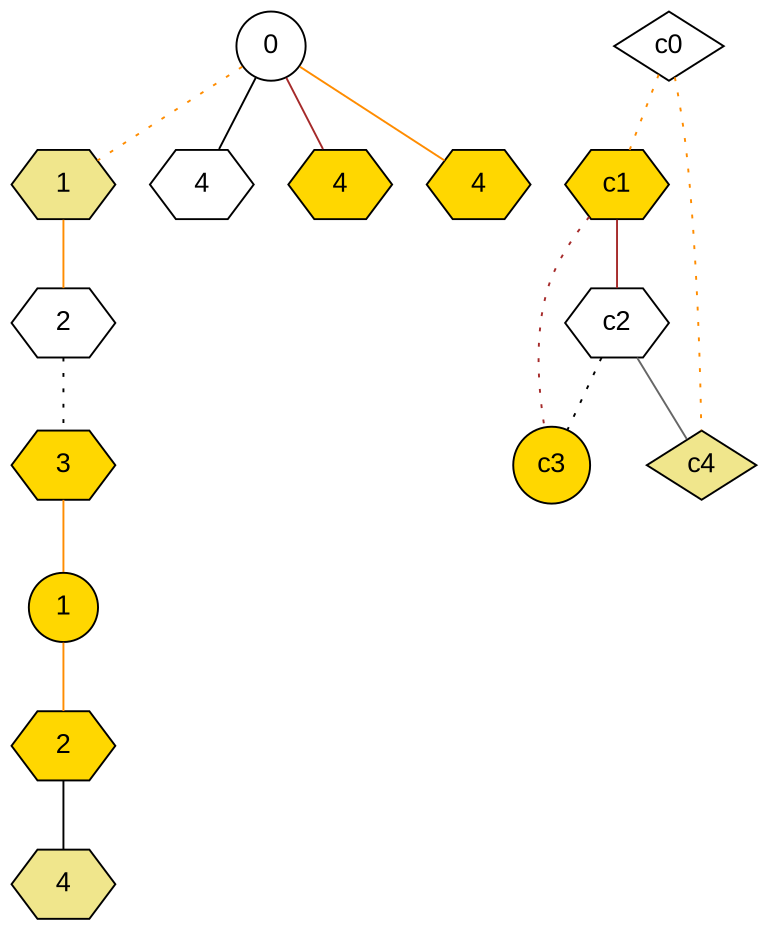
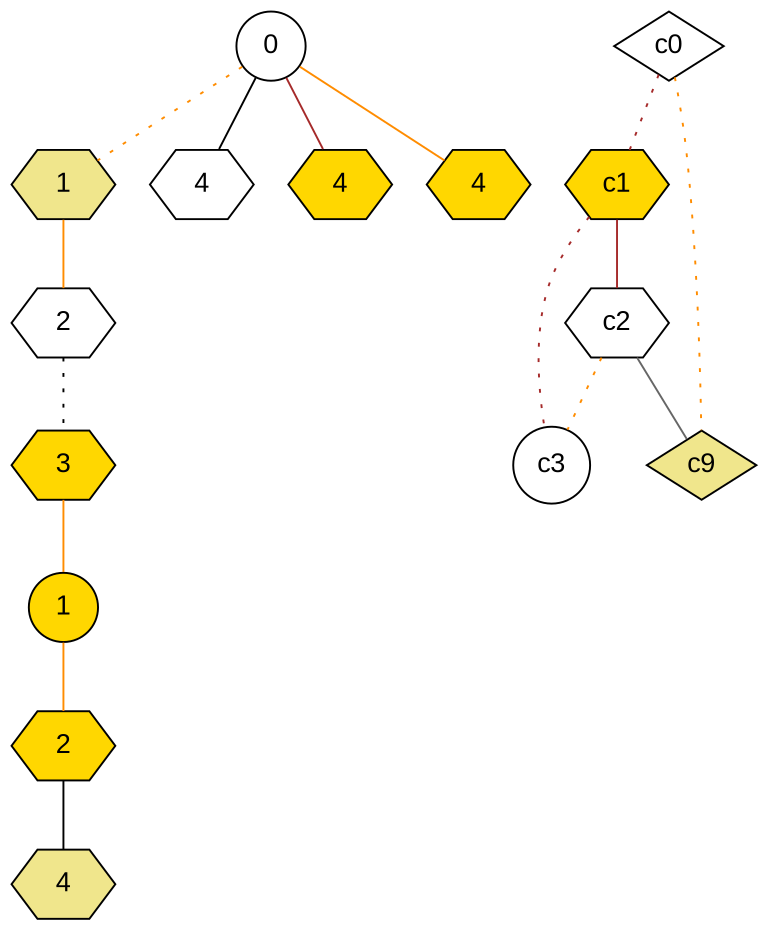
edge "c0" -- "c1": color darkorange -> brown
edge "c2" -- "c3": color black -> darkorange
node "c3": fillcolor gold -> white
node "c4": label "c4" -> "c9"
